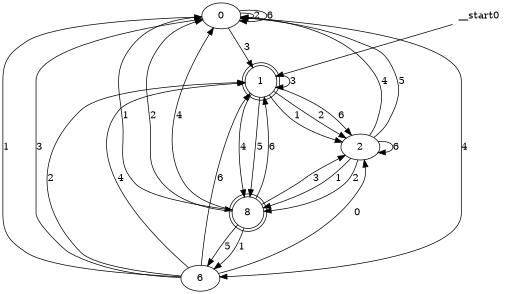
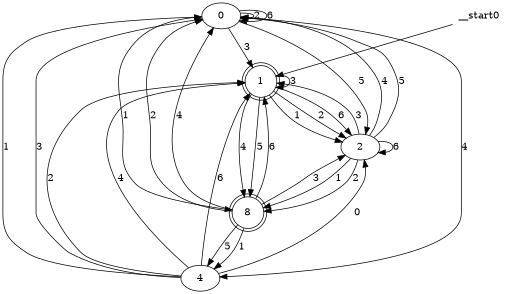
edge "0" -> "2": added, label "5"
edge "2" -> "1": added, label "3"
node "6": label "6" -> "4"
